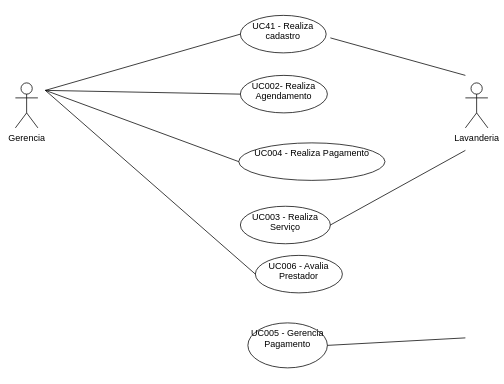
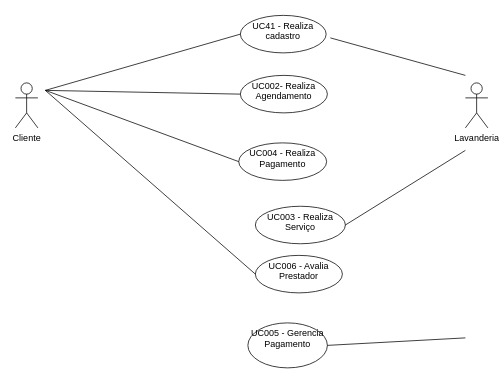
node "Gerencia": label "Gerencia" -> "Cliente"
node "UC004 - Realiza Pagamento": size 146x38 -> 88x38
node "UC003 - Realiza Serviço": moved (285, 225) -> (300, 225)
